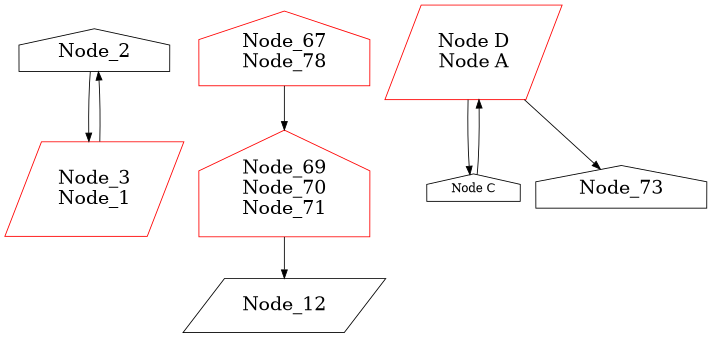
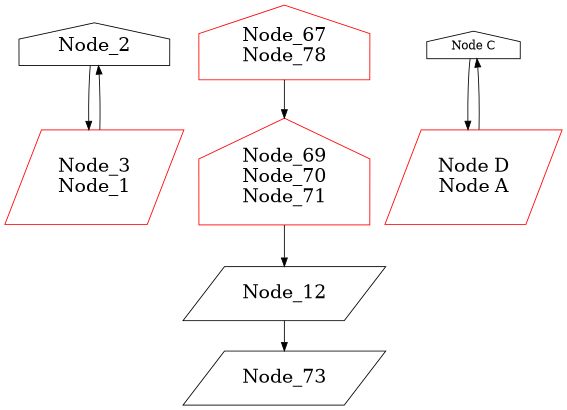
edge "Node D Node A" -> "Node_73": now "Node_12" -> "Node_73"
node "Node_73": shape house -> parallelogram
